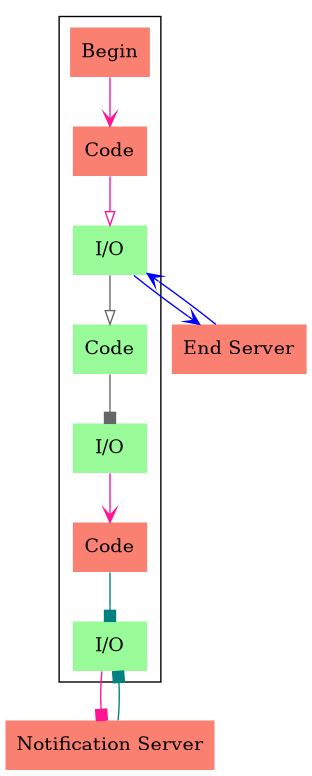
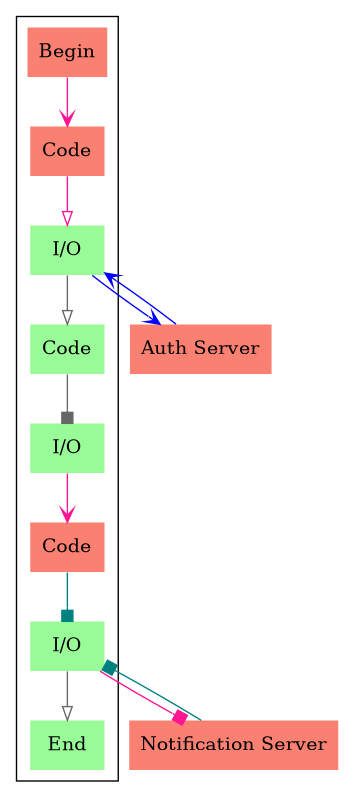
node "End Server": label "End Server" -> "Auth Server"
node "End": added
